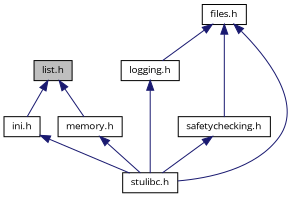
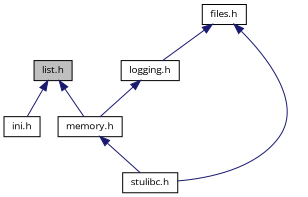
node "safetychecking.h": removed
edge "stulibc.h" -> "logging.h": now "memory.h" -> "logging.h"
edge "stulibc.h" -> "ini.h": removed
